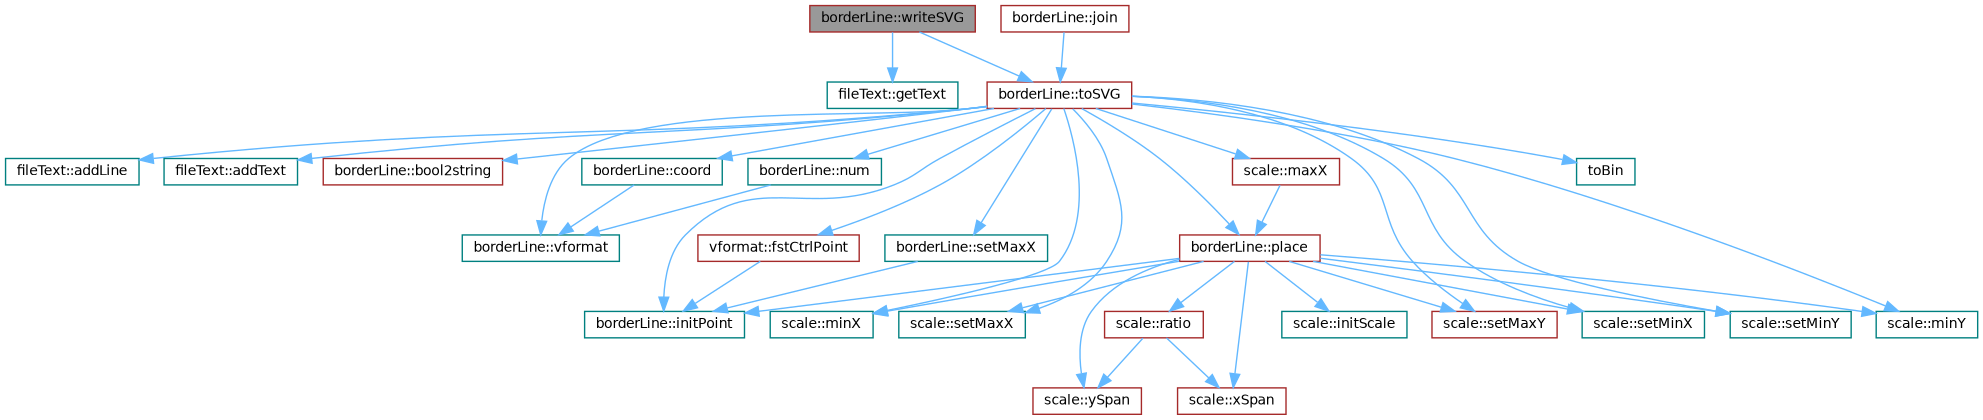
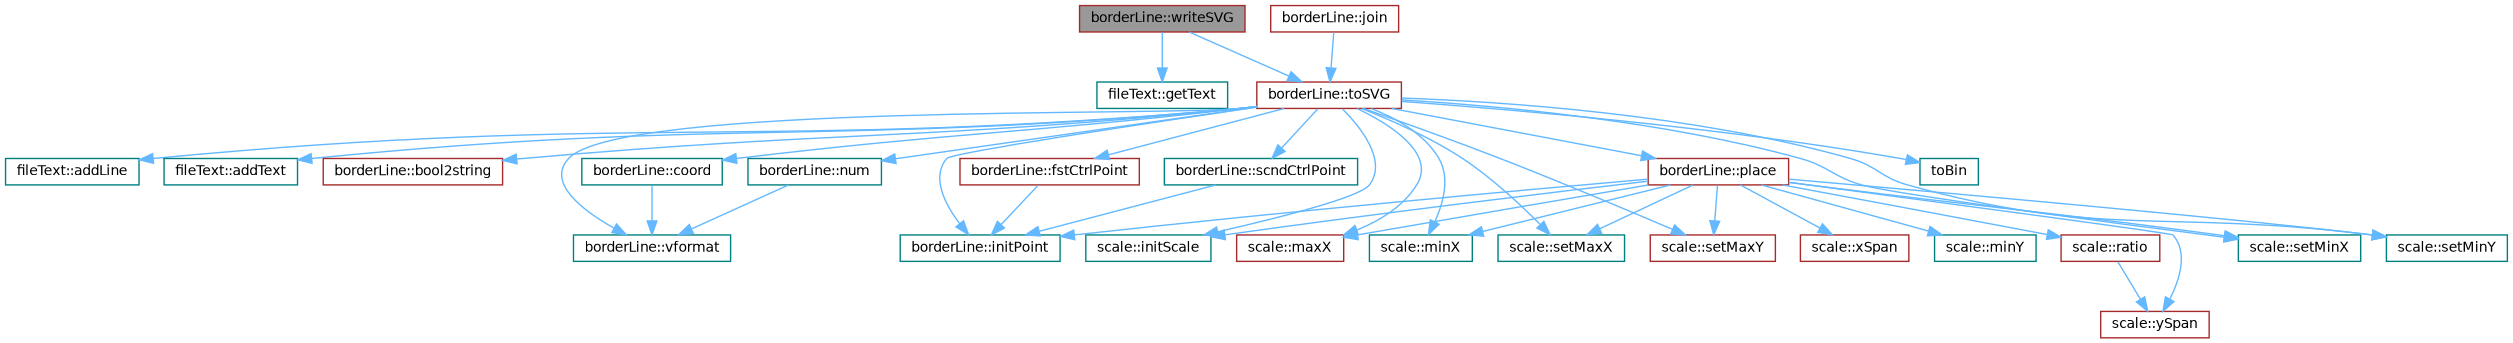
edge "borderLine::toSVG" -> "scale::minY": now "borderLine::toSVG" -> "scale::initScale"
edge "scale::maxX" -> "borderLine::place": reversed
node "vformat::fstCtrlPoint": label "vformat::fstCtrlPoint" -> "borderLine::fstCtrlPoint"
node "borderLine::setMaxX": label "borderLine::setMaxX" -> "borderLine::scndCtrlPoint"
edge "scale::ratio" -> "scale::xSpan": removed
